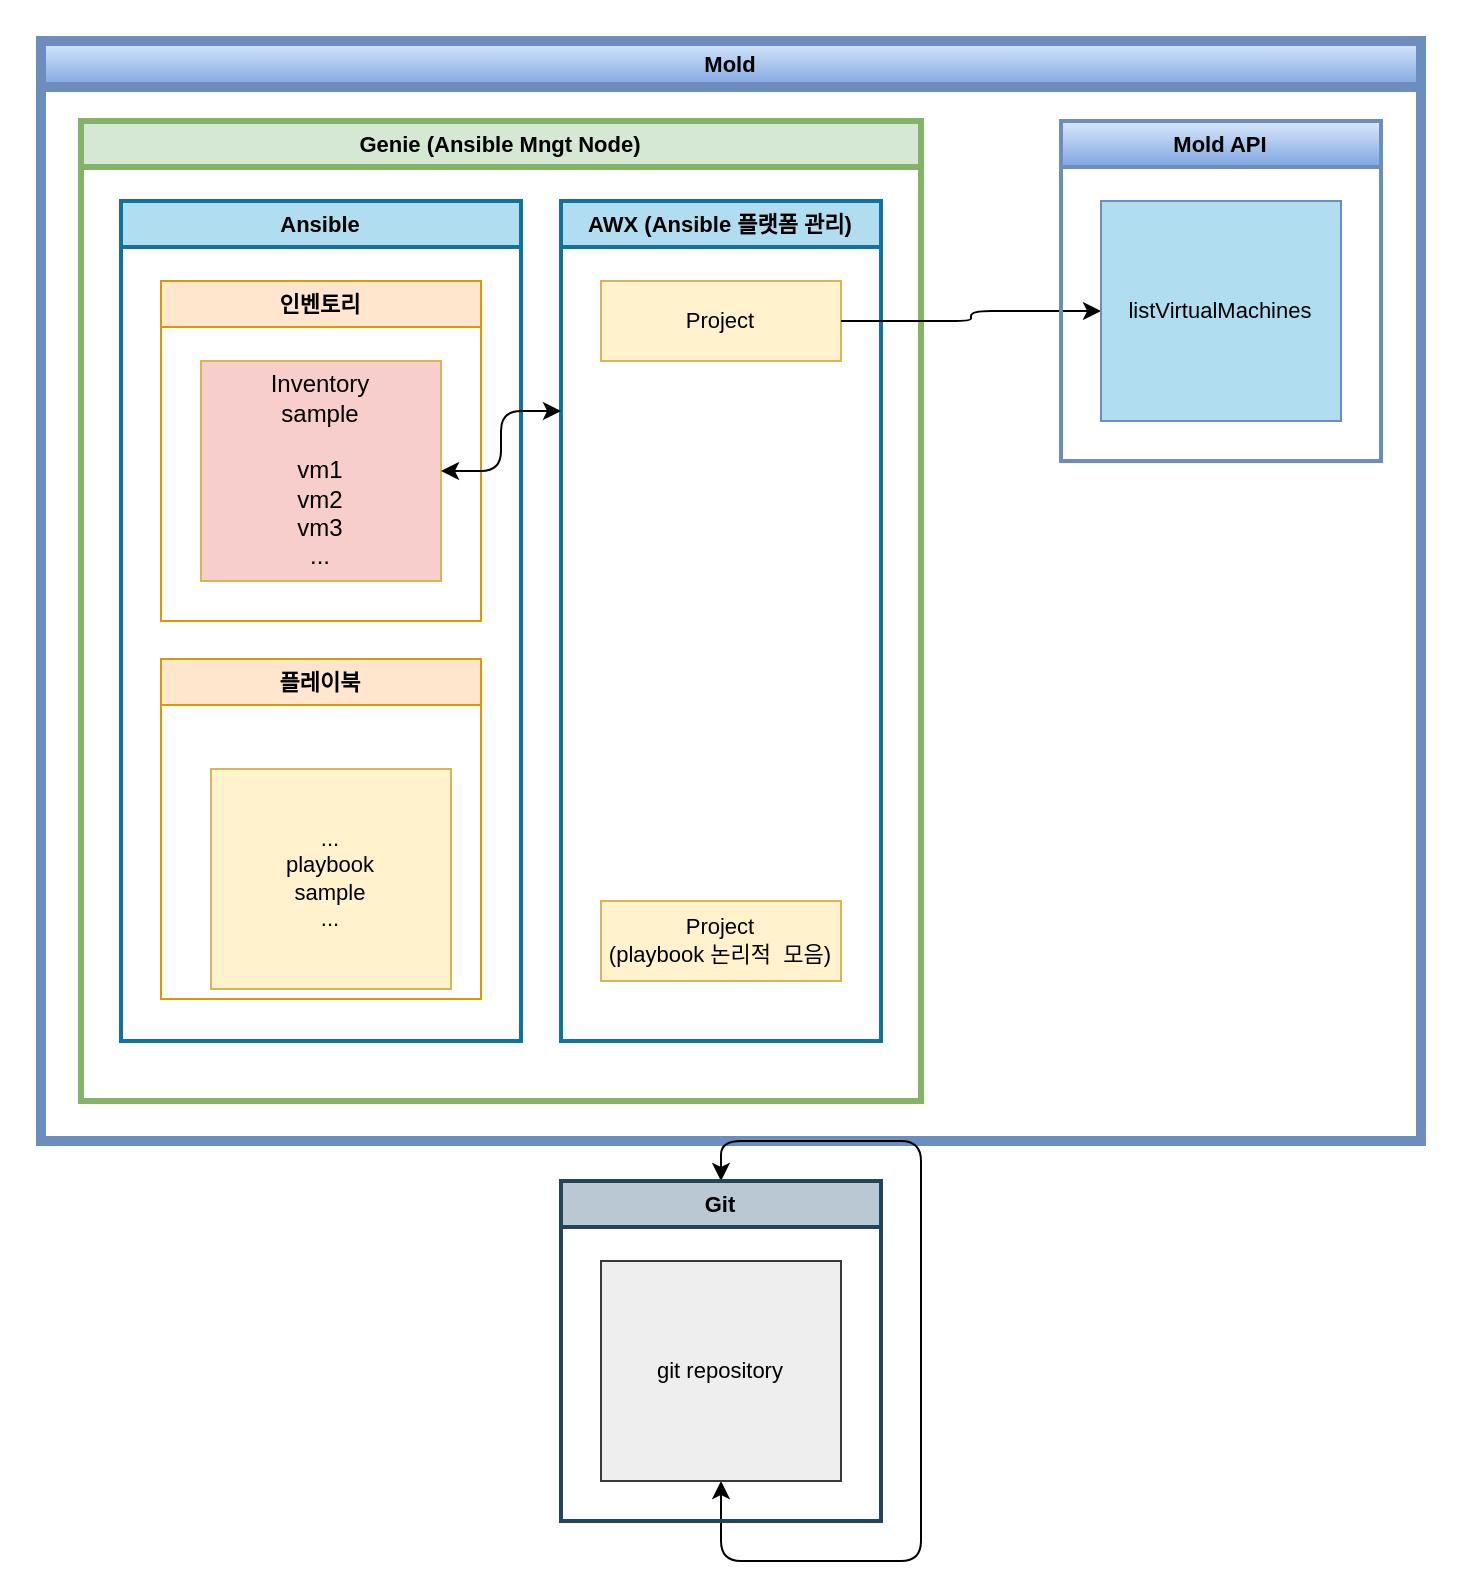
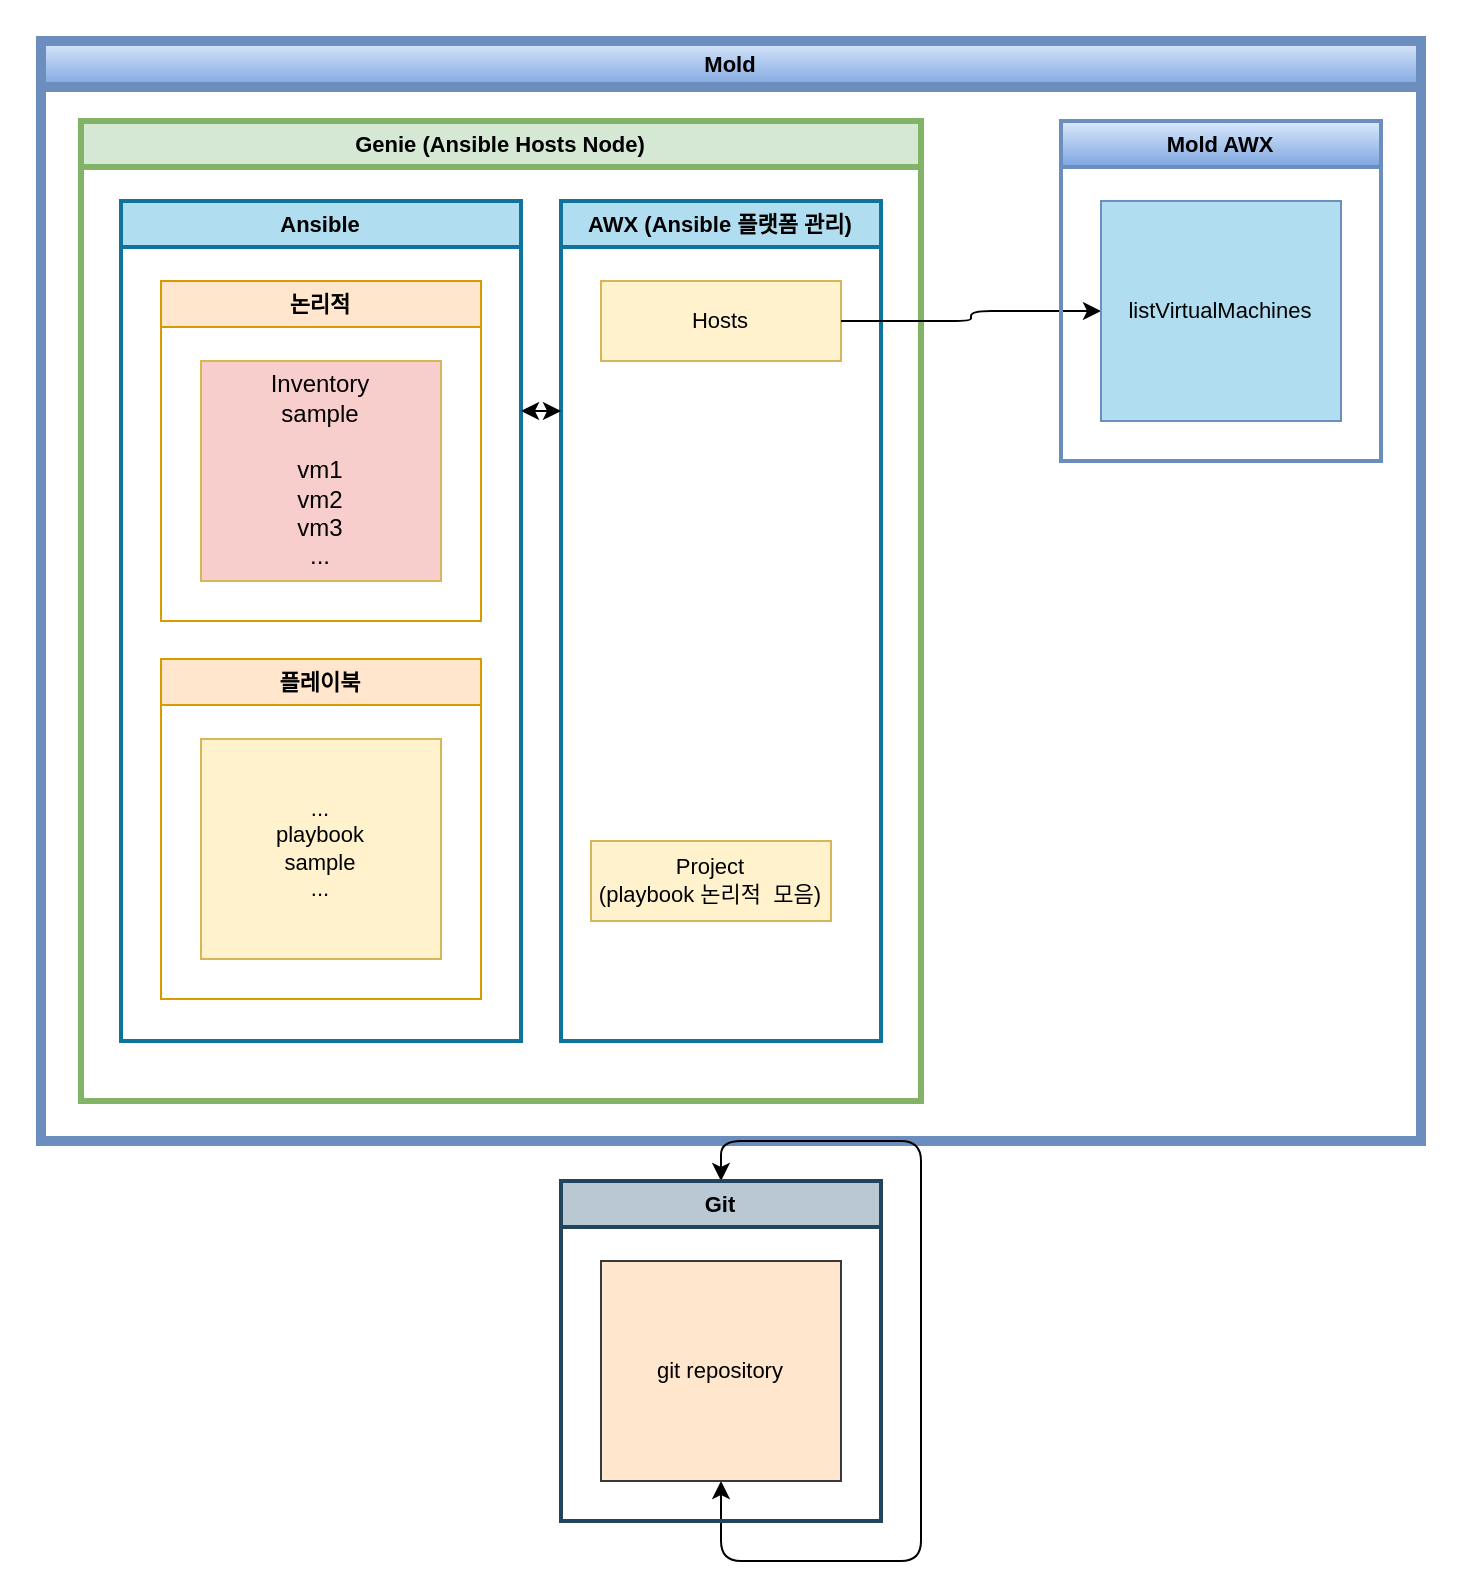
node "Genie (Ansible Mngt Node)": label "Genie (Ansible Mngt Node)" -> "Genie (Ansible Hosts Node)"
node "Mold API": label "Mold API" -> "Mold AWX"
node "인벤토리": label "인벤토리" -> "논리적"
node "Project": label "Project" -> "Hosts"
edge "Inventory sample vm1 vm2 vm3 ..." -- "AWX (Ansible 플랫폼 관리)": now "Ansible" -- "AWX (Ansible 플랫폼 관리)"
node "... playbook sample ...": moved (331, 879) -> (321, 849)
node "Project (playbook 논리적 모음)": moved (721, 941) -> (711, 881)
node "git repository": fillcolor #eeeeee -> #ffe6cc
